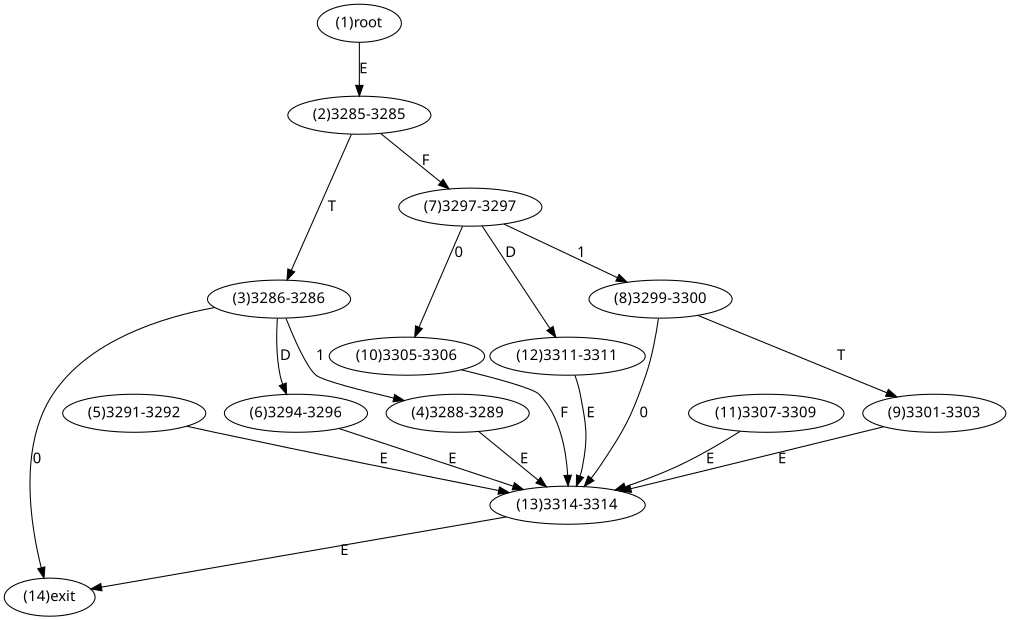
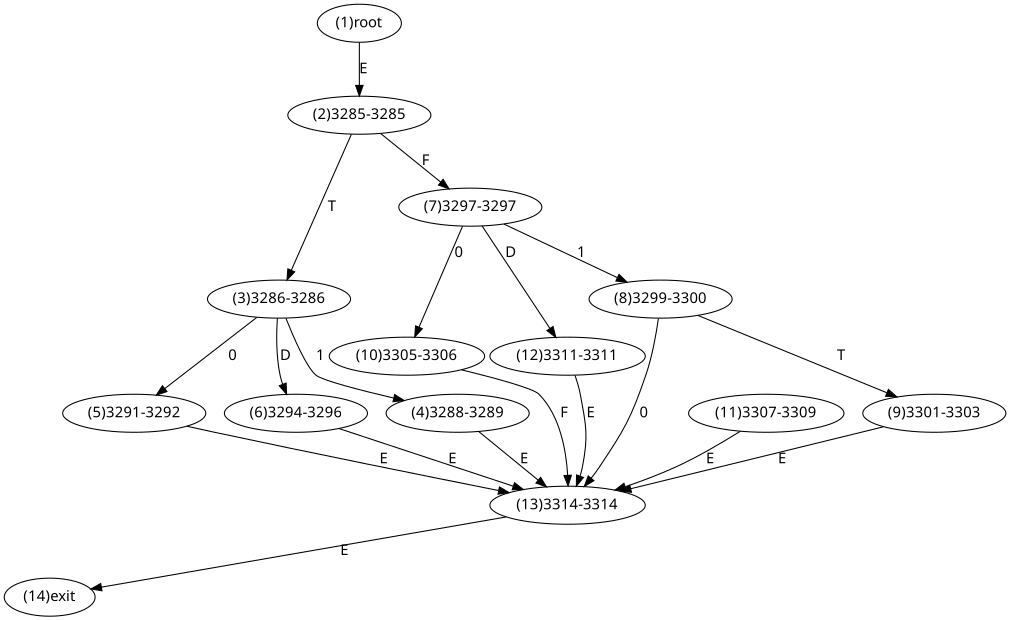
edge "(3)3286-3286" -> "(14)exit": now "(3)3286-3286" -> "(5)3291-3292"
